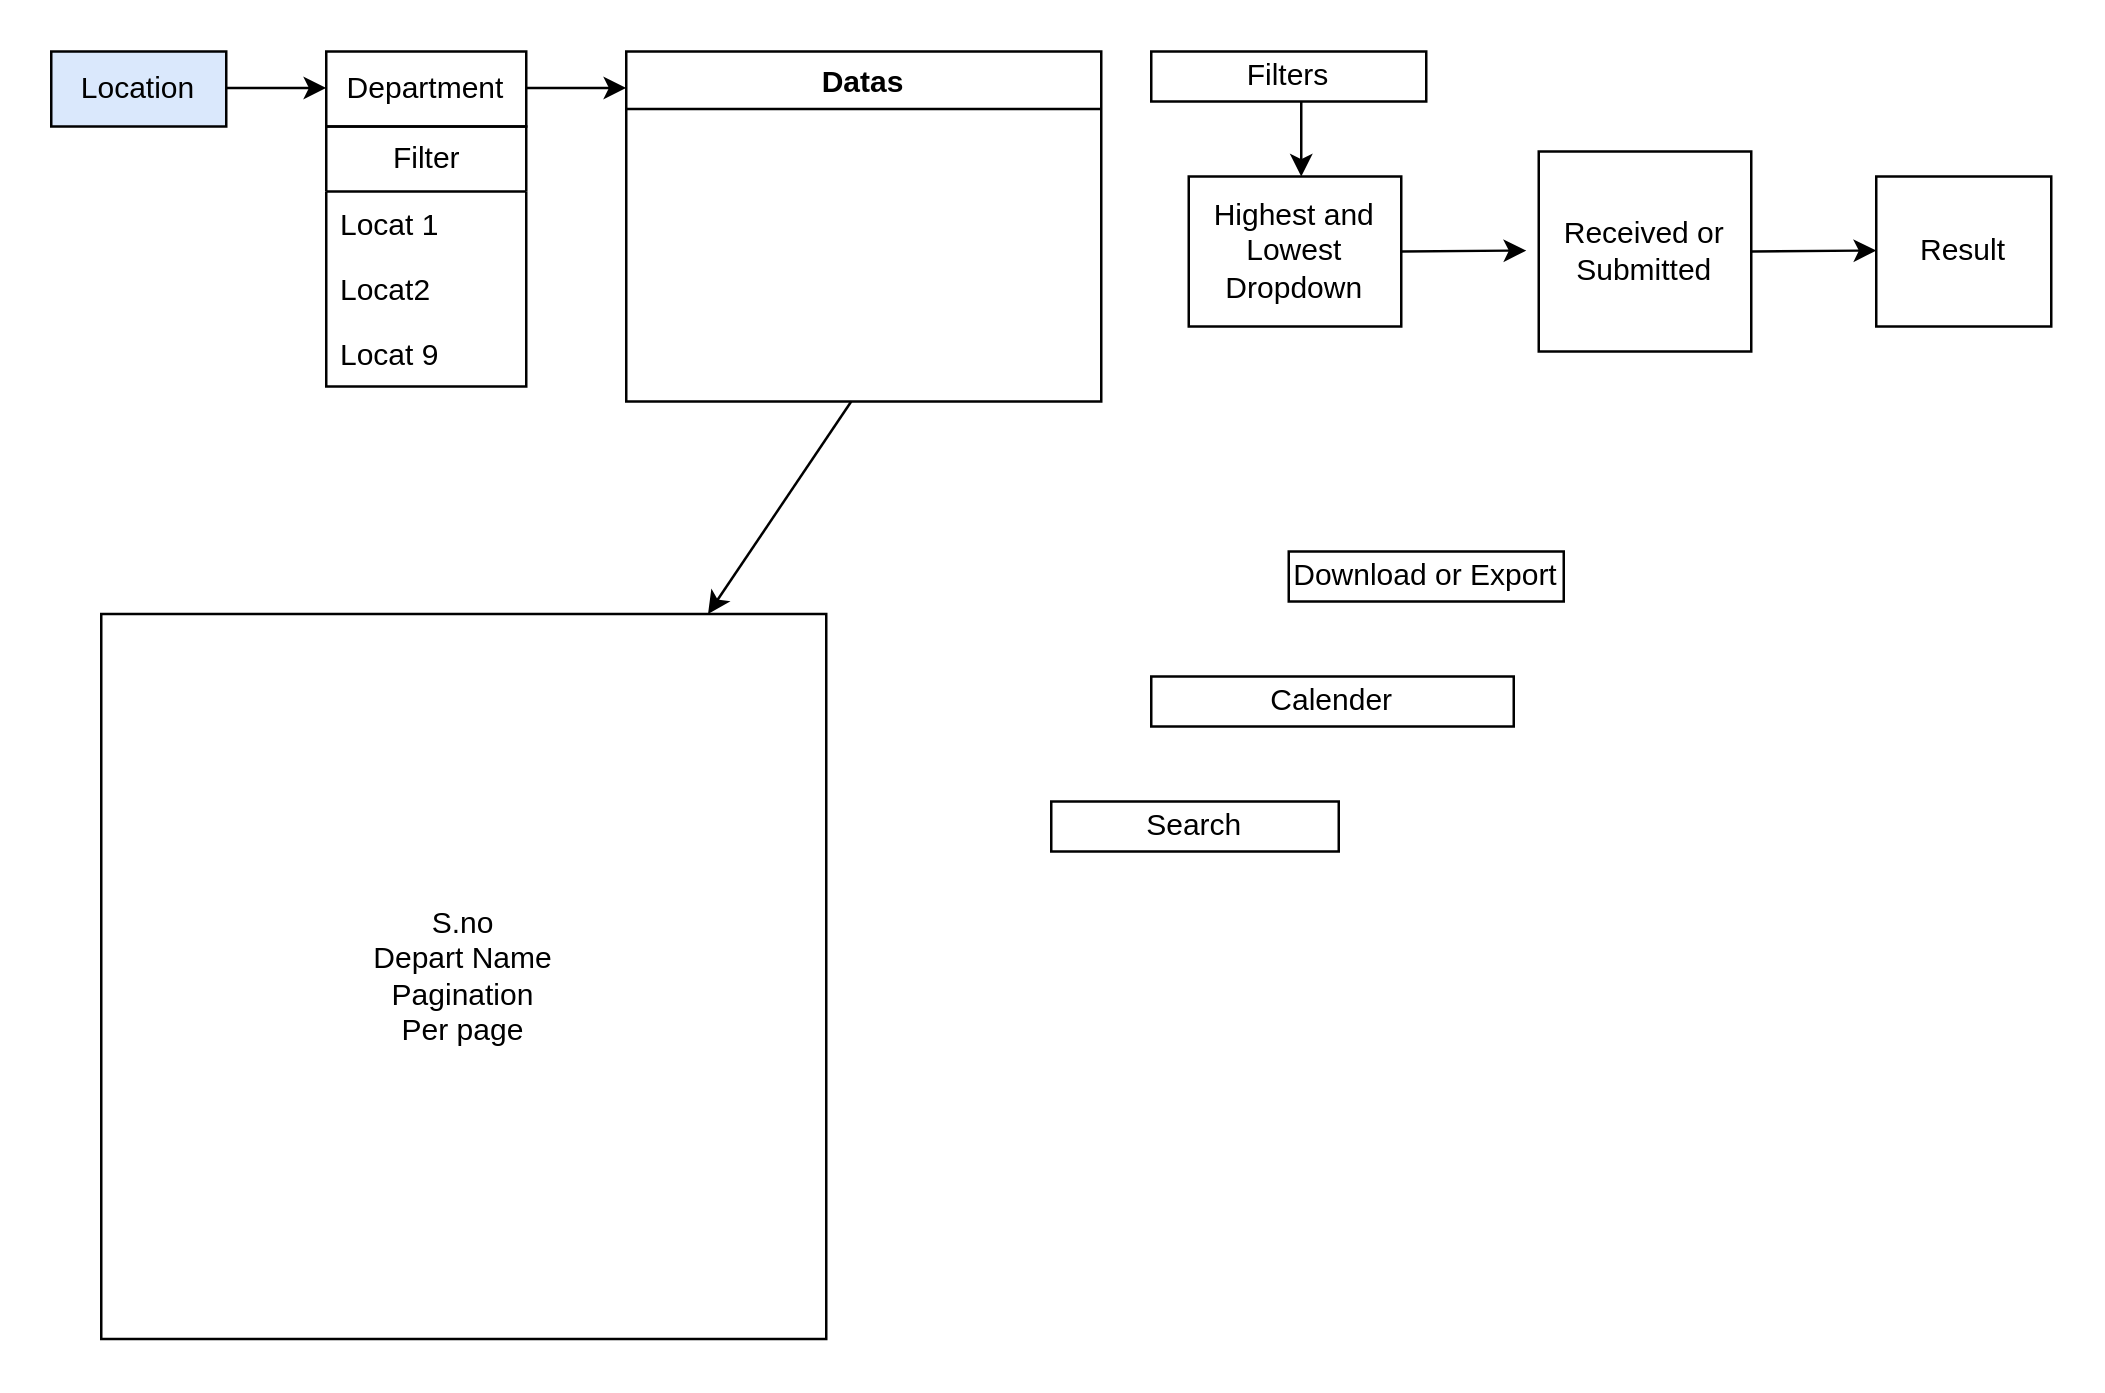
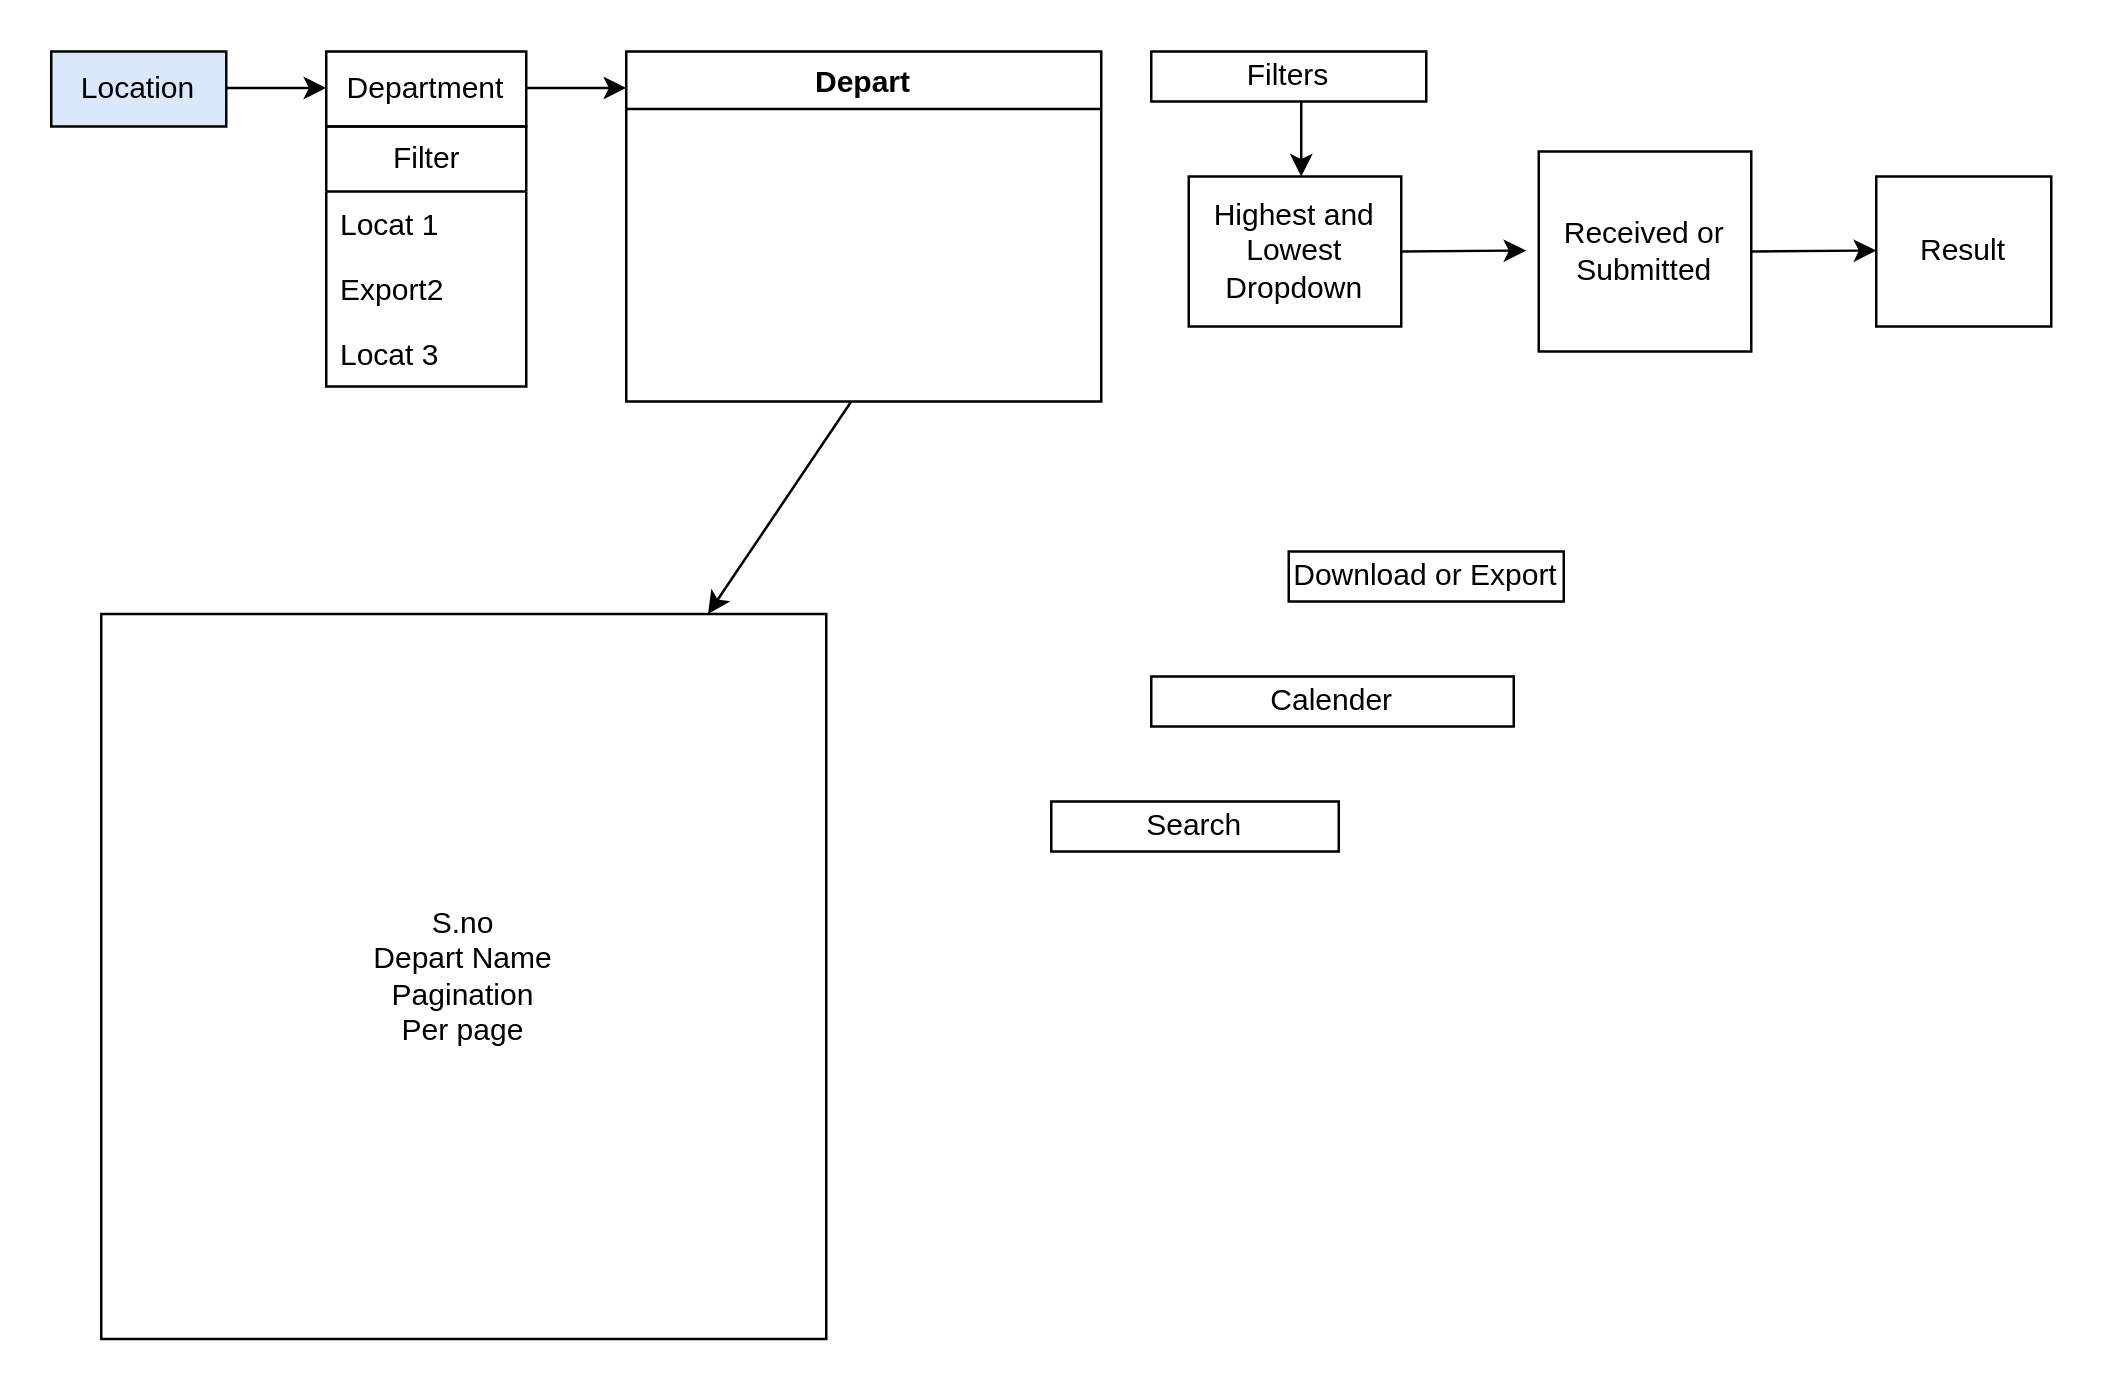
node "Datas": label "Datas" -> "Depart"
node "Locat2": label "Locat2" -> "Export2"
node "Locat 9": label "Locat 9" -> "Locat 3"
